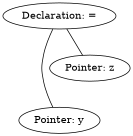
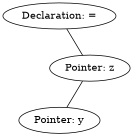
edge "Declaration: =" -- "Pointer: y": now "Pointer: z" -- "Pointer: y"
